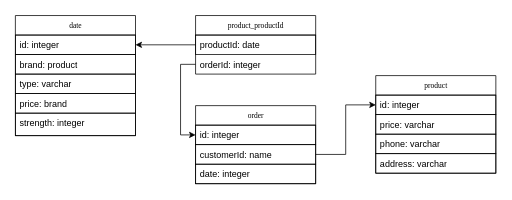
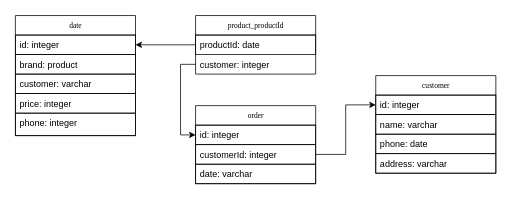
node "orderId: integer": label "orderId: integer" -> "customer: integer"
node "type: varchar": label "type: varchar" -> "customer: varchar"
node "product": label "product" -> "customer"
node "price: brand": label "price: brand" -> "price: integer"
node "strength: integer": label "strength: integer" -> "phone: integer"
node "price: varchar": label "price: varchar" -> "name: varchar"
node "phone: varchar": label "phone: varchar" -> "phone: date"
node "customerId: name": label "customerId: name" -> "customerId: integer"
node "date: integer": label "date: integer" -> "date: varchar"
